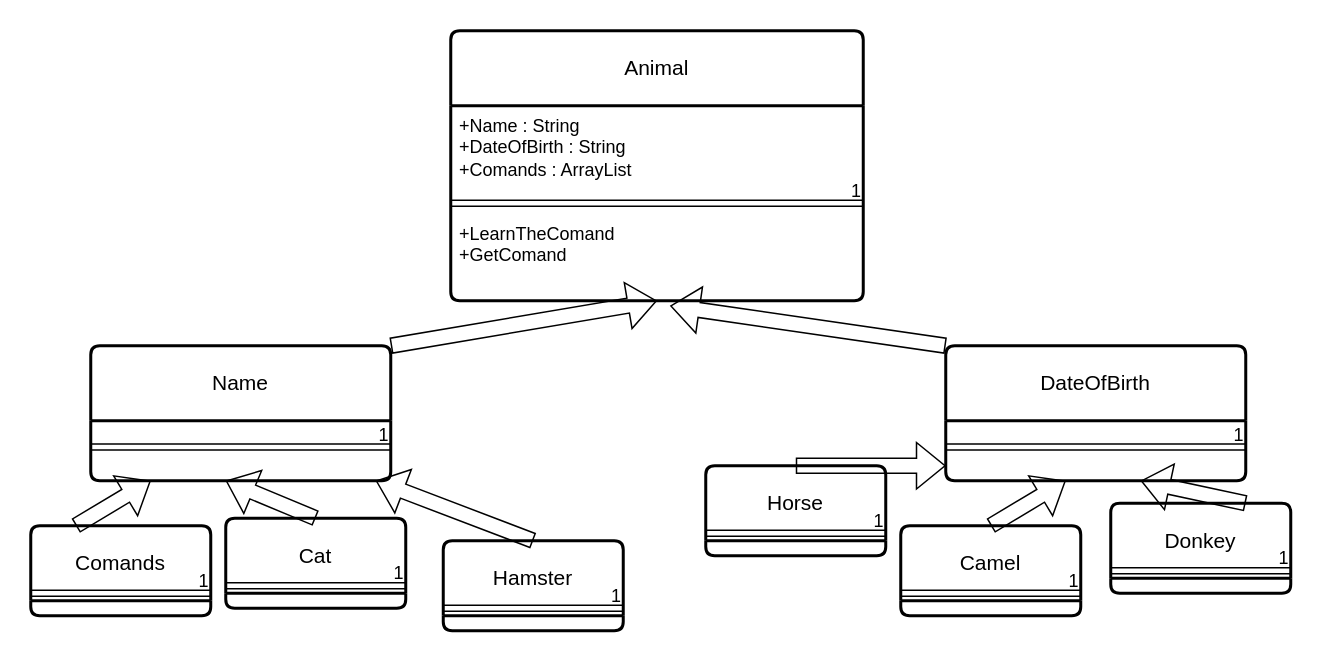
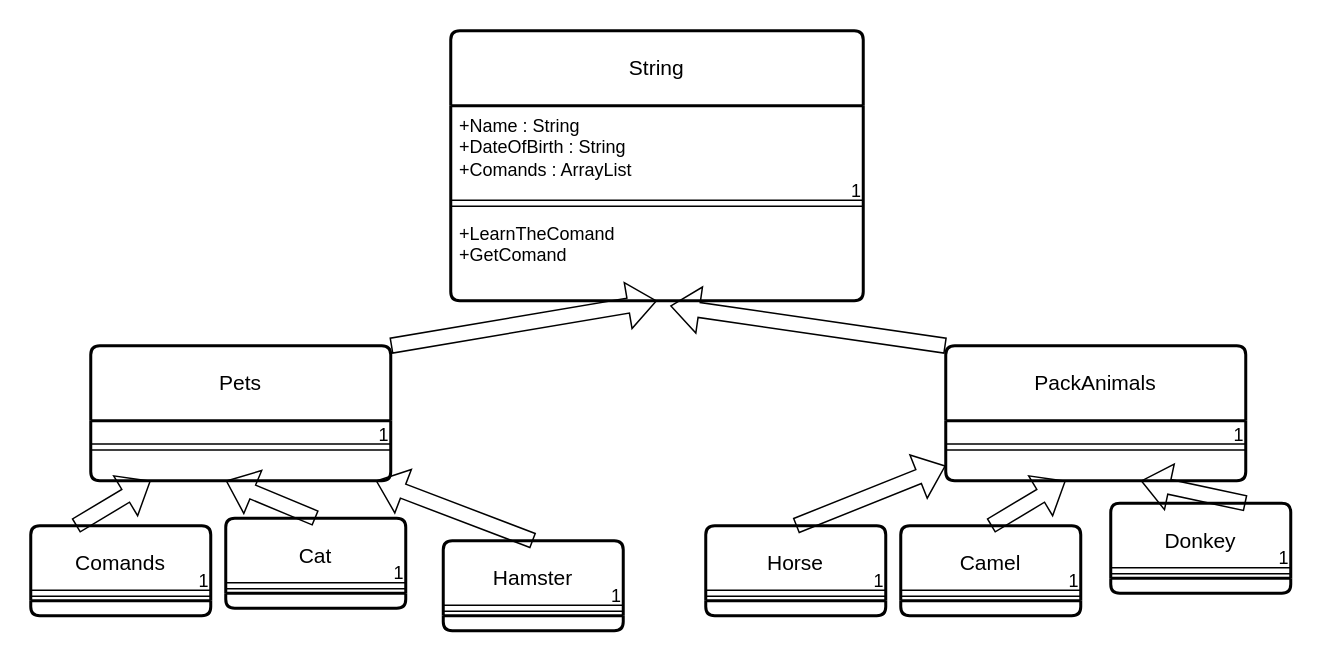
node "Animal": label "Animal" -> "String"
node "Name": label "Name" -> "Pets"
node "DateOfBirth": label "DateOfBirth" -> "PackAnimals"
node "Horse": moved (796, 511) -> (796, 571)
